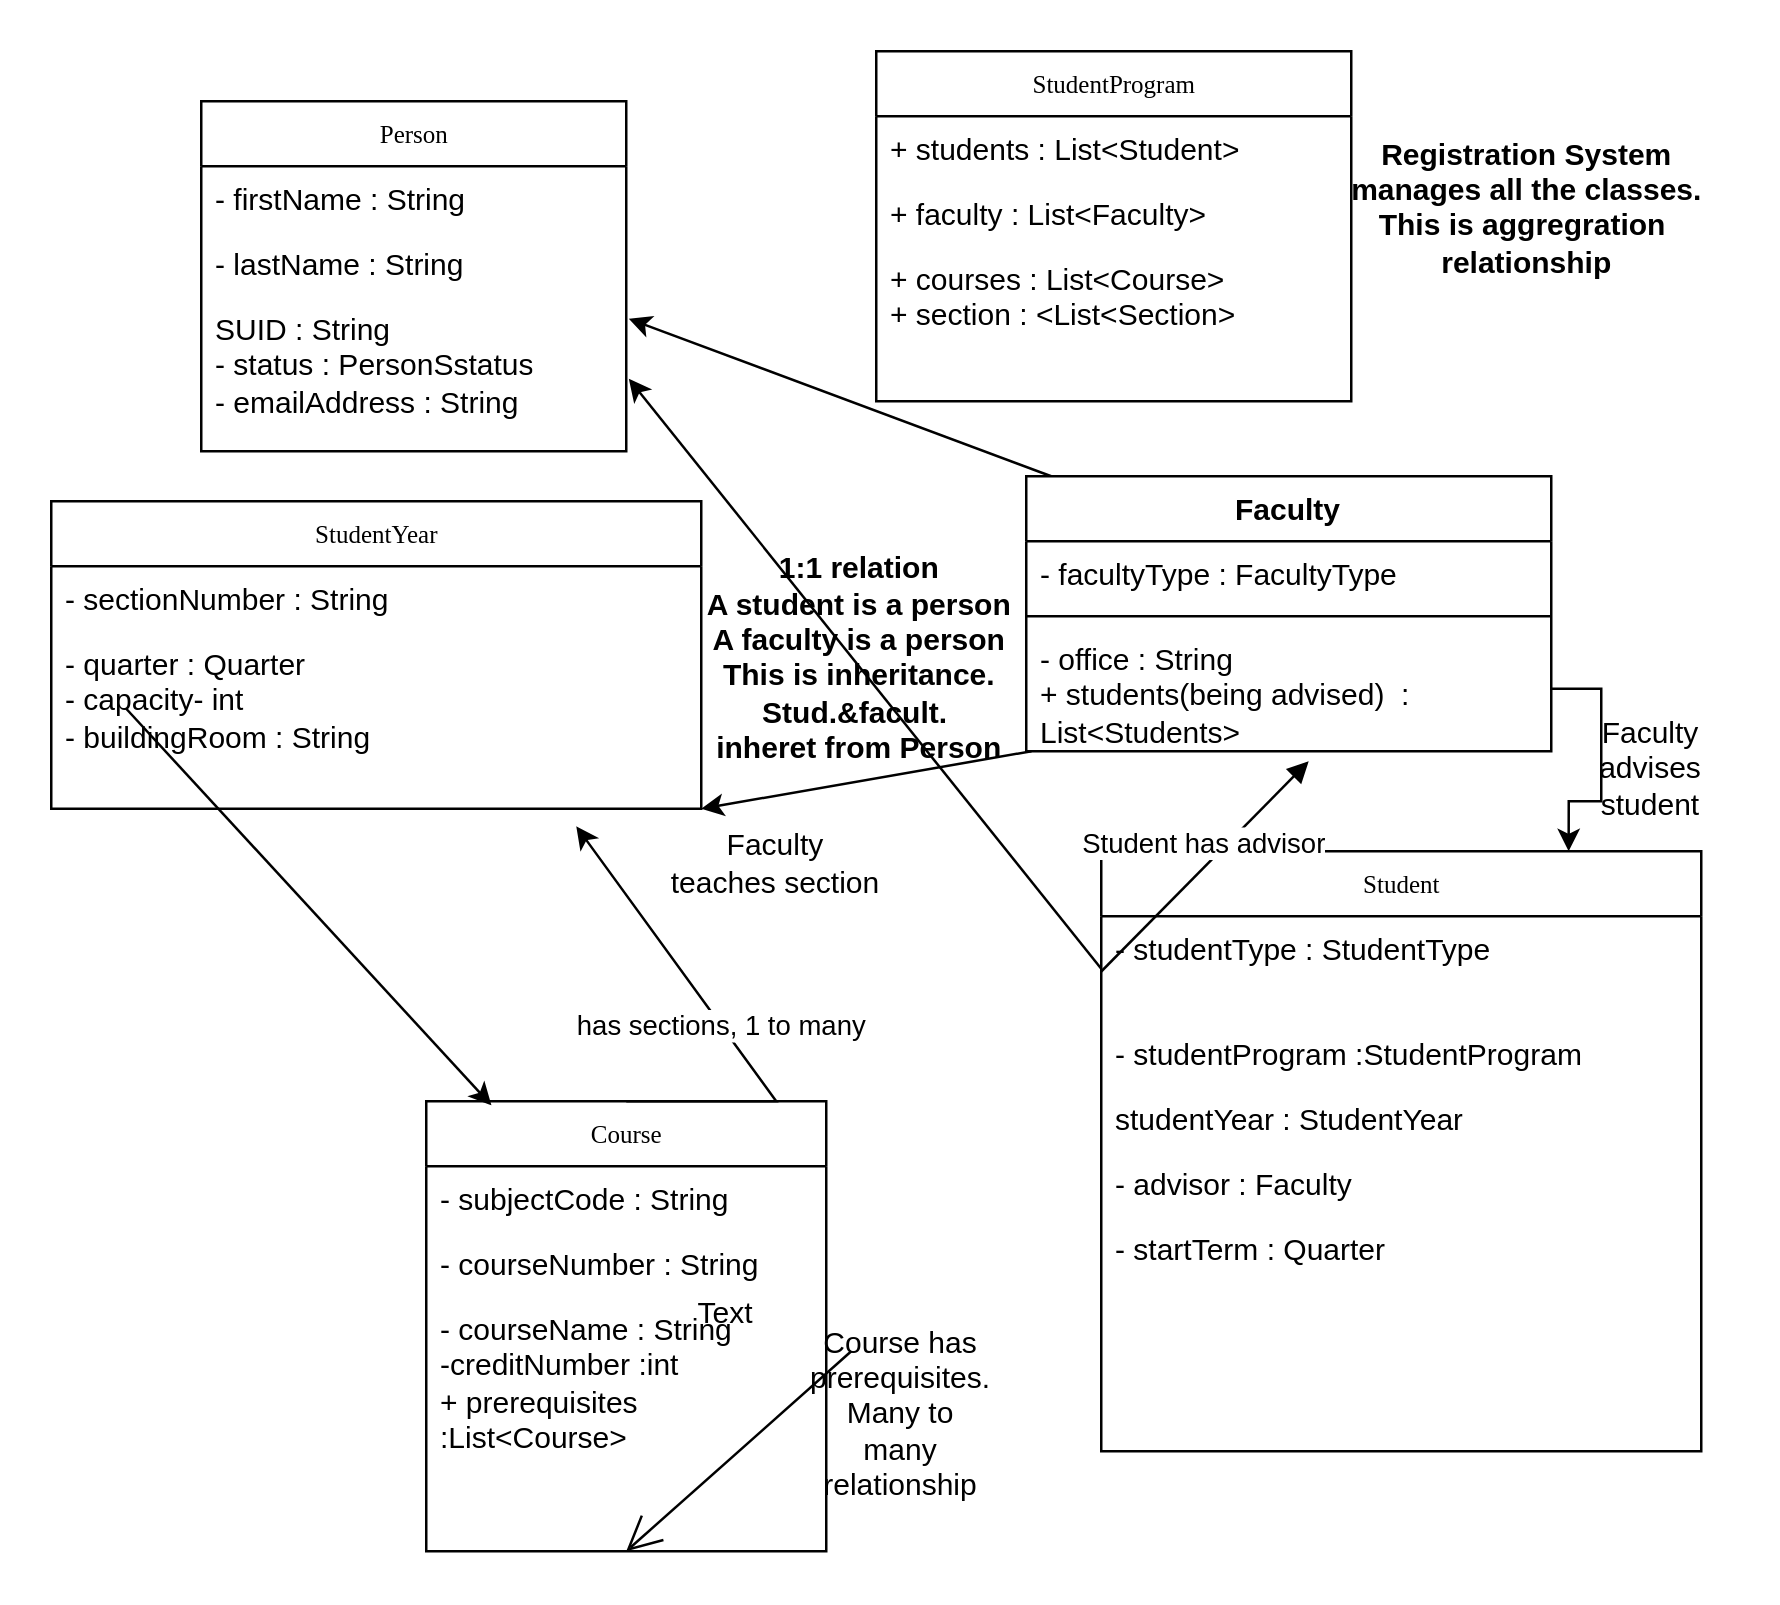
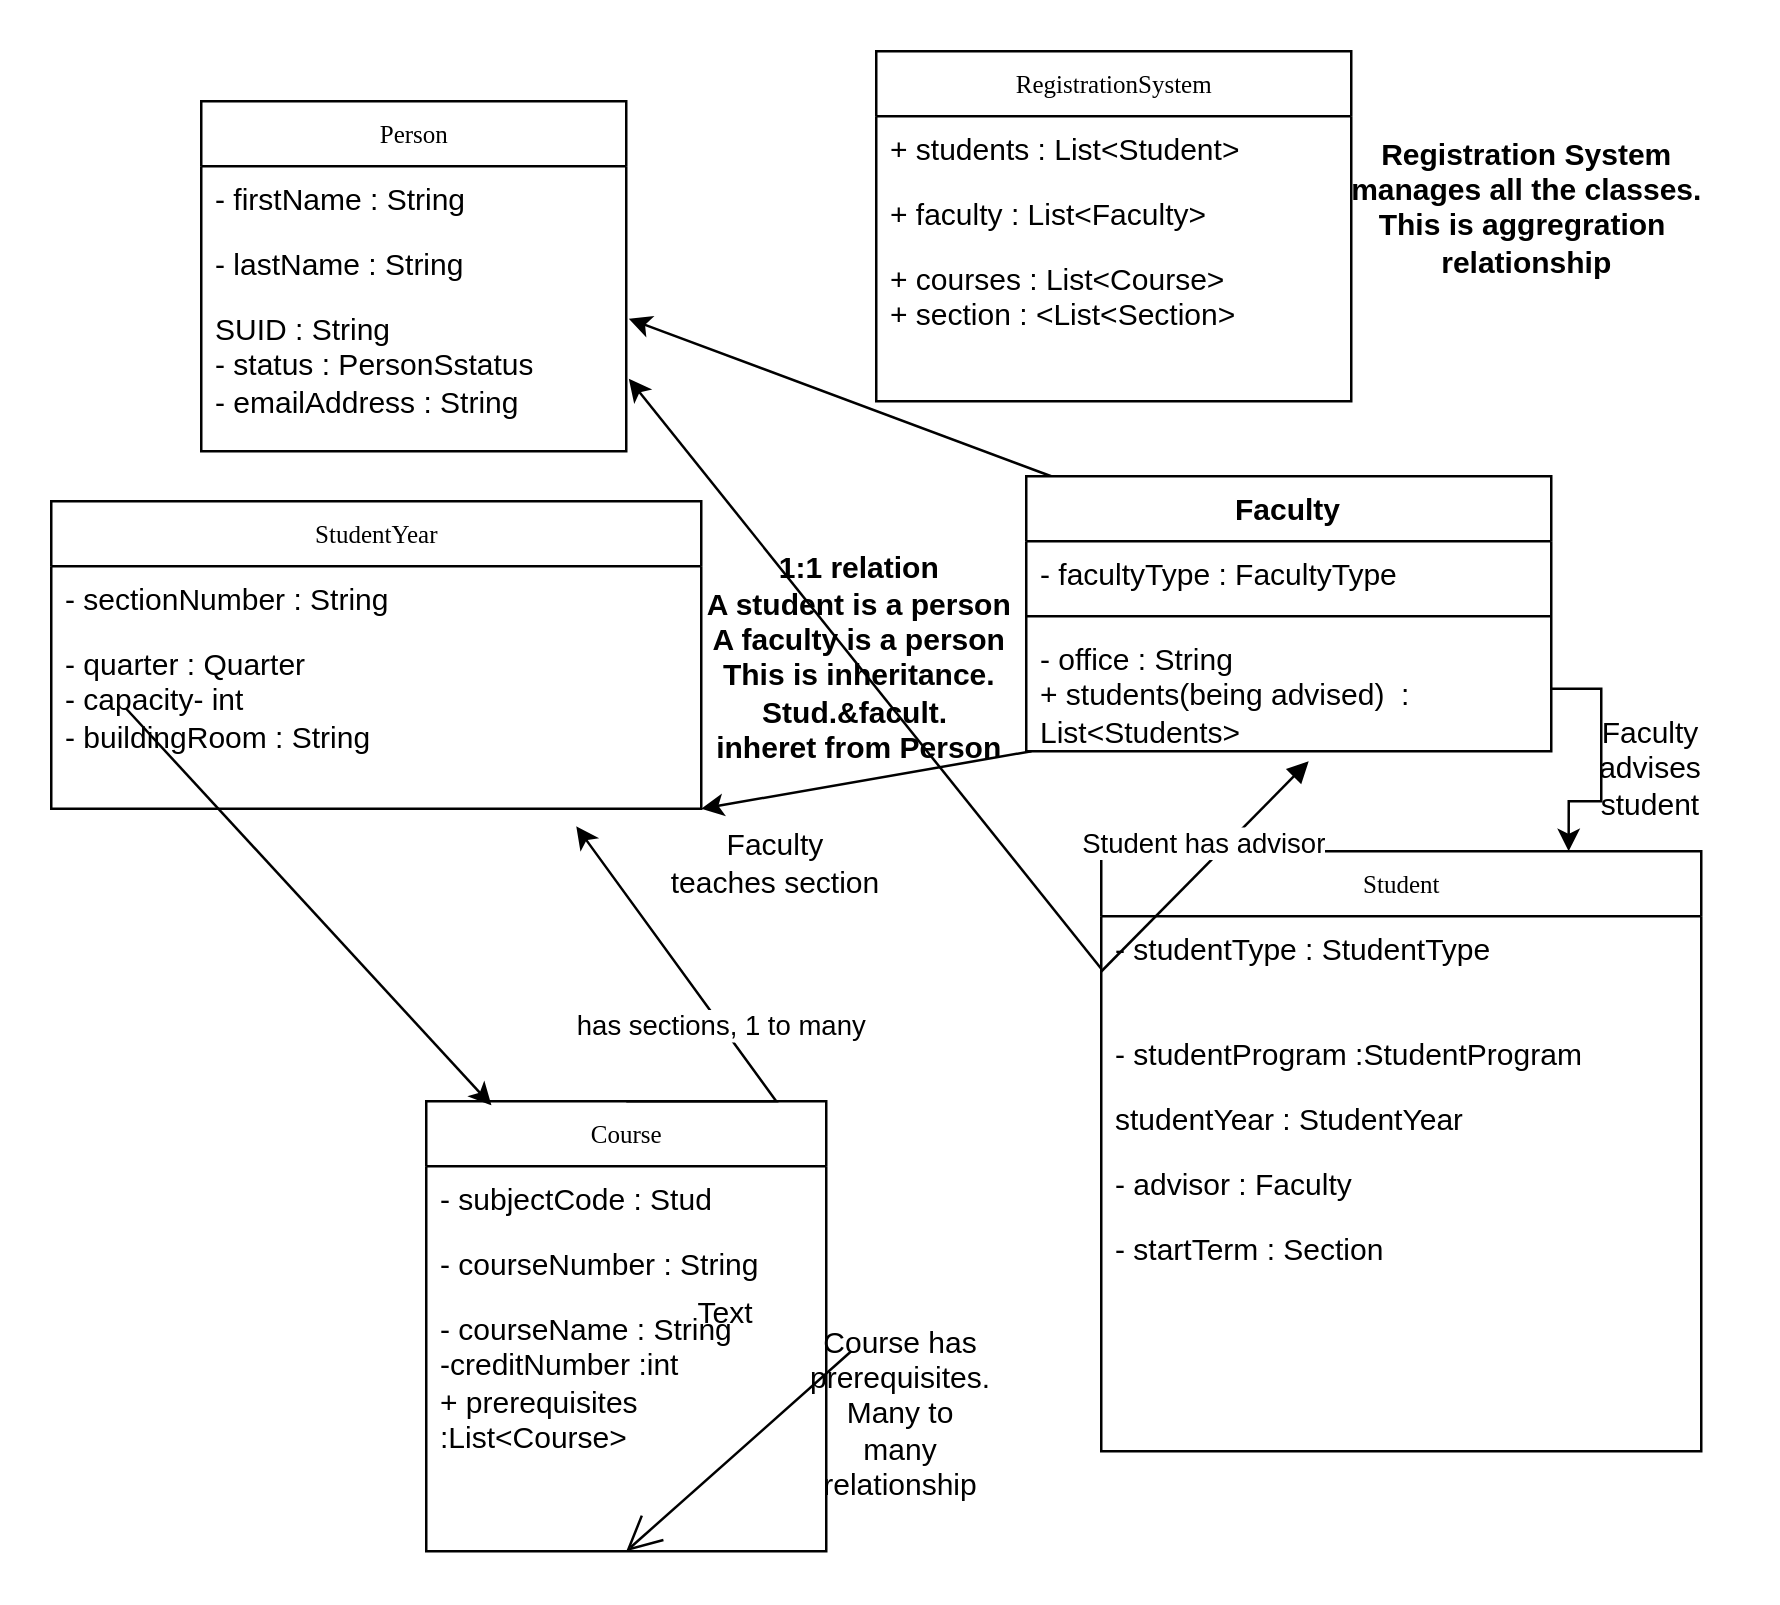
node "StudentProgram": label "StudentProgram" -> "RegistrationSystem"
node "- subjectCode : String": label "- subjectCode : String" -> "- subjectCode : Stud"
node "- startTerm : Quarter": label "- startTerm : Quarter" -> "- startTerm : Section"
